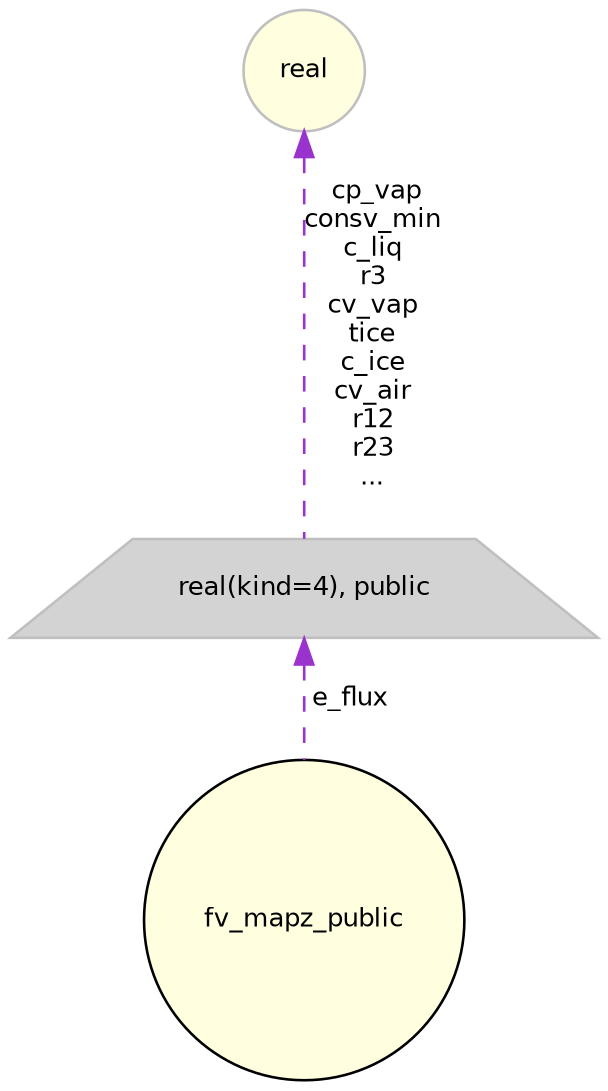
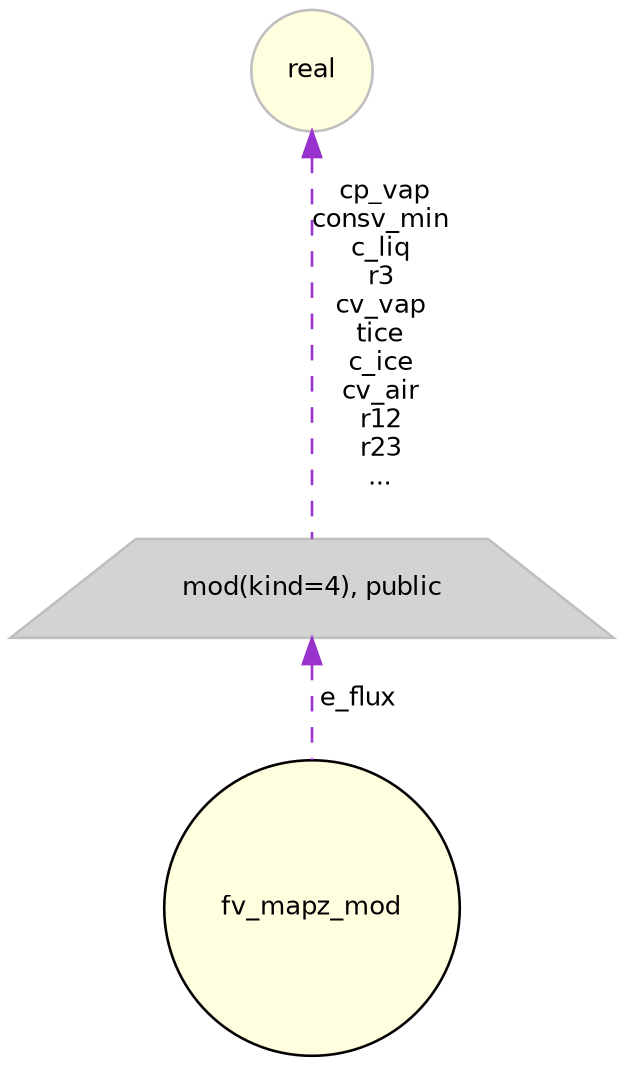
node "real(kind=4), public": label "real(kind=4), public" -> "mod(kind=4), public"
node "fv_mapz_public": label "fv_mapz_public" -> "fv_mapz_mod"
